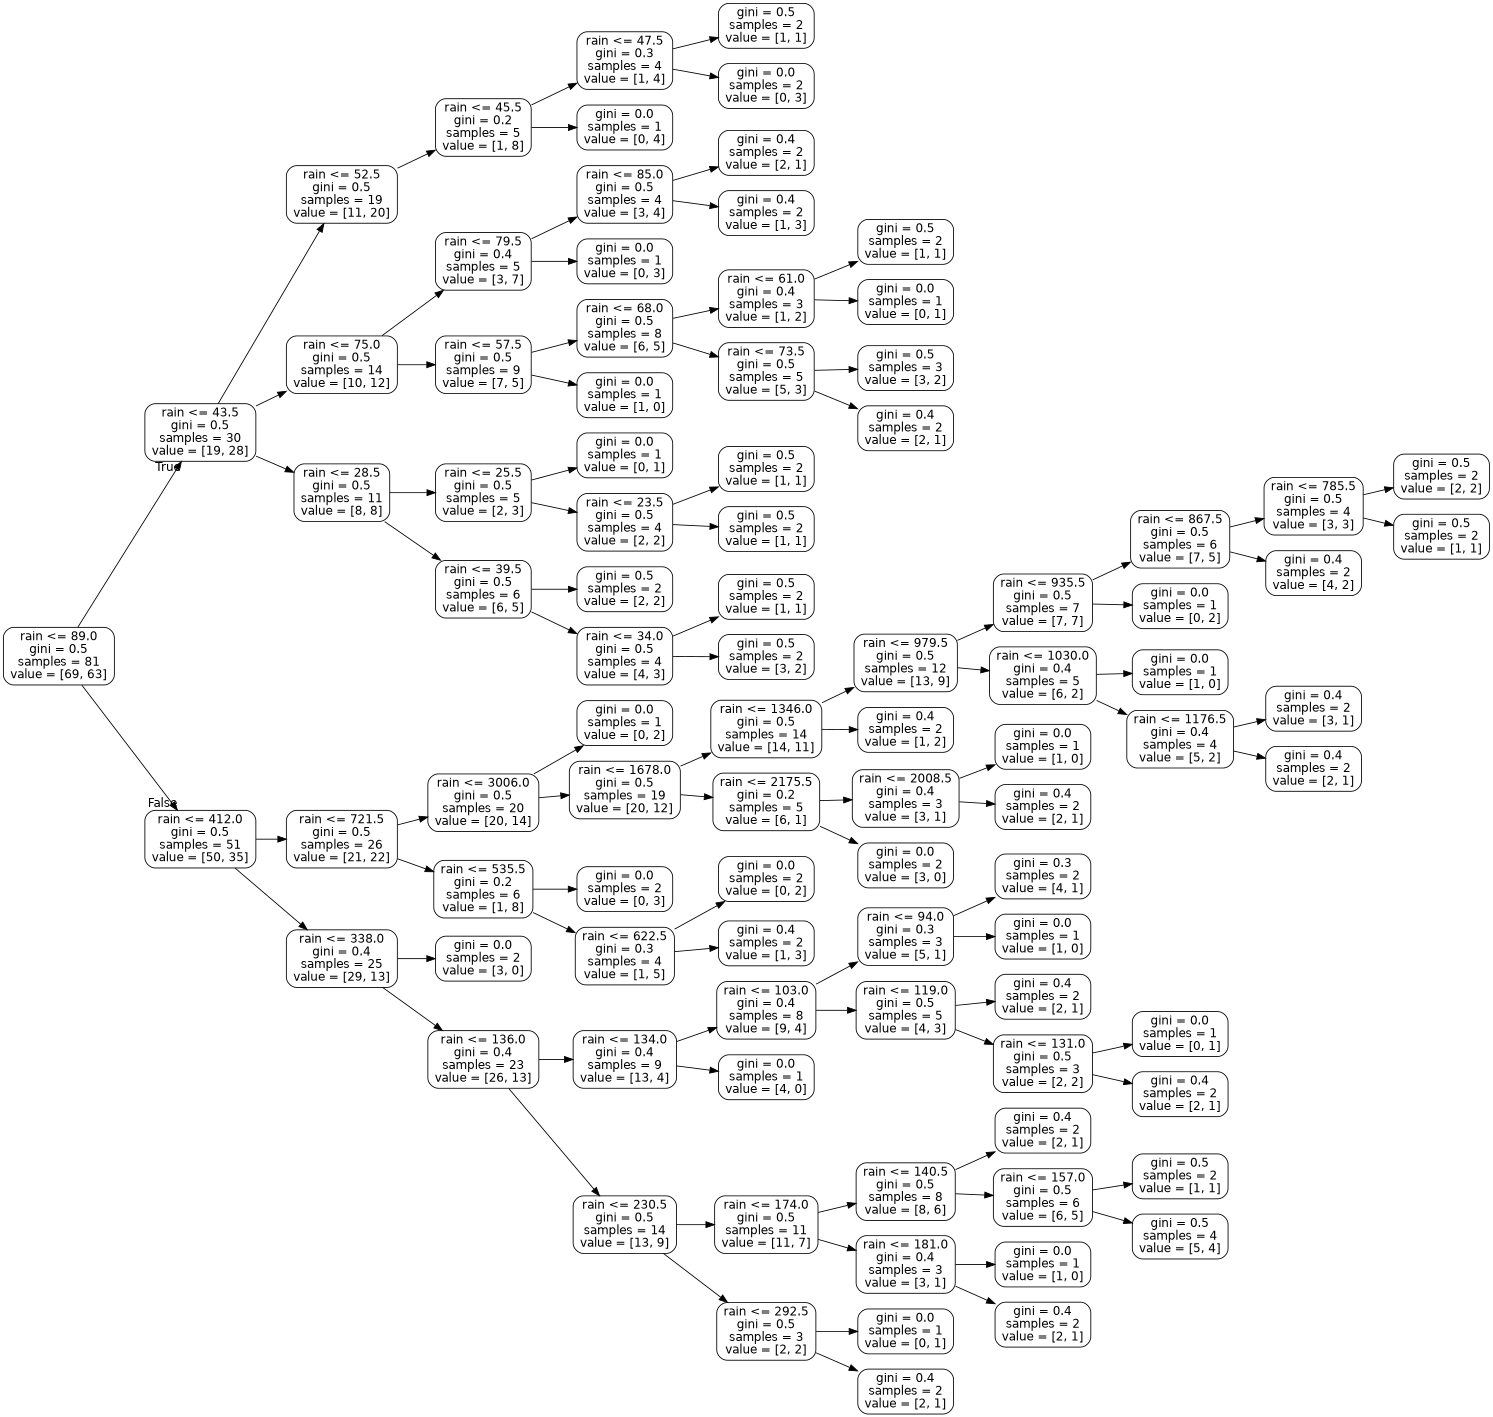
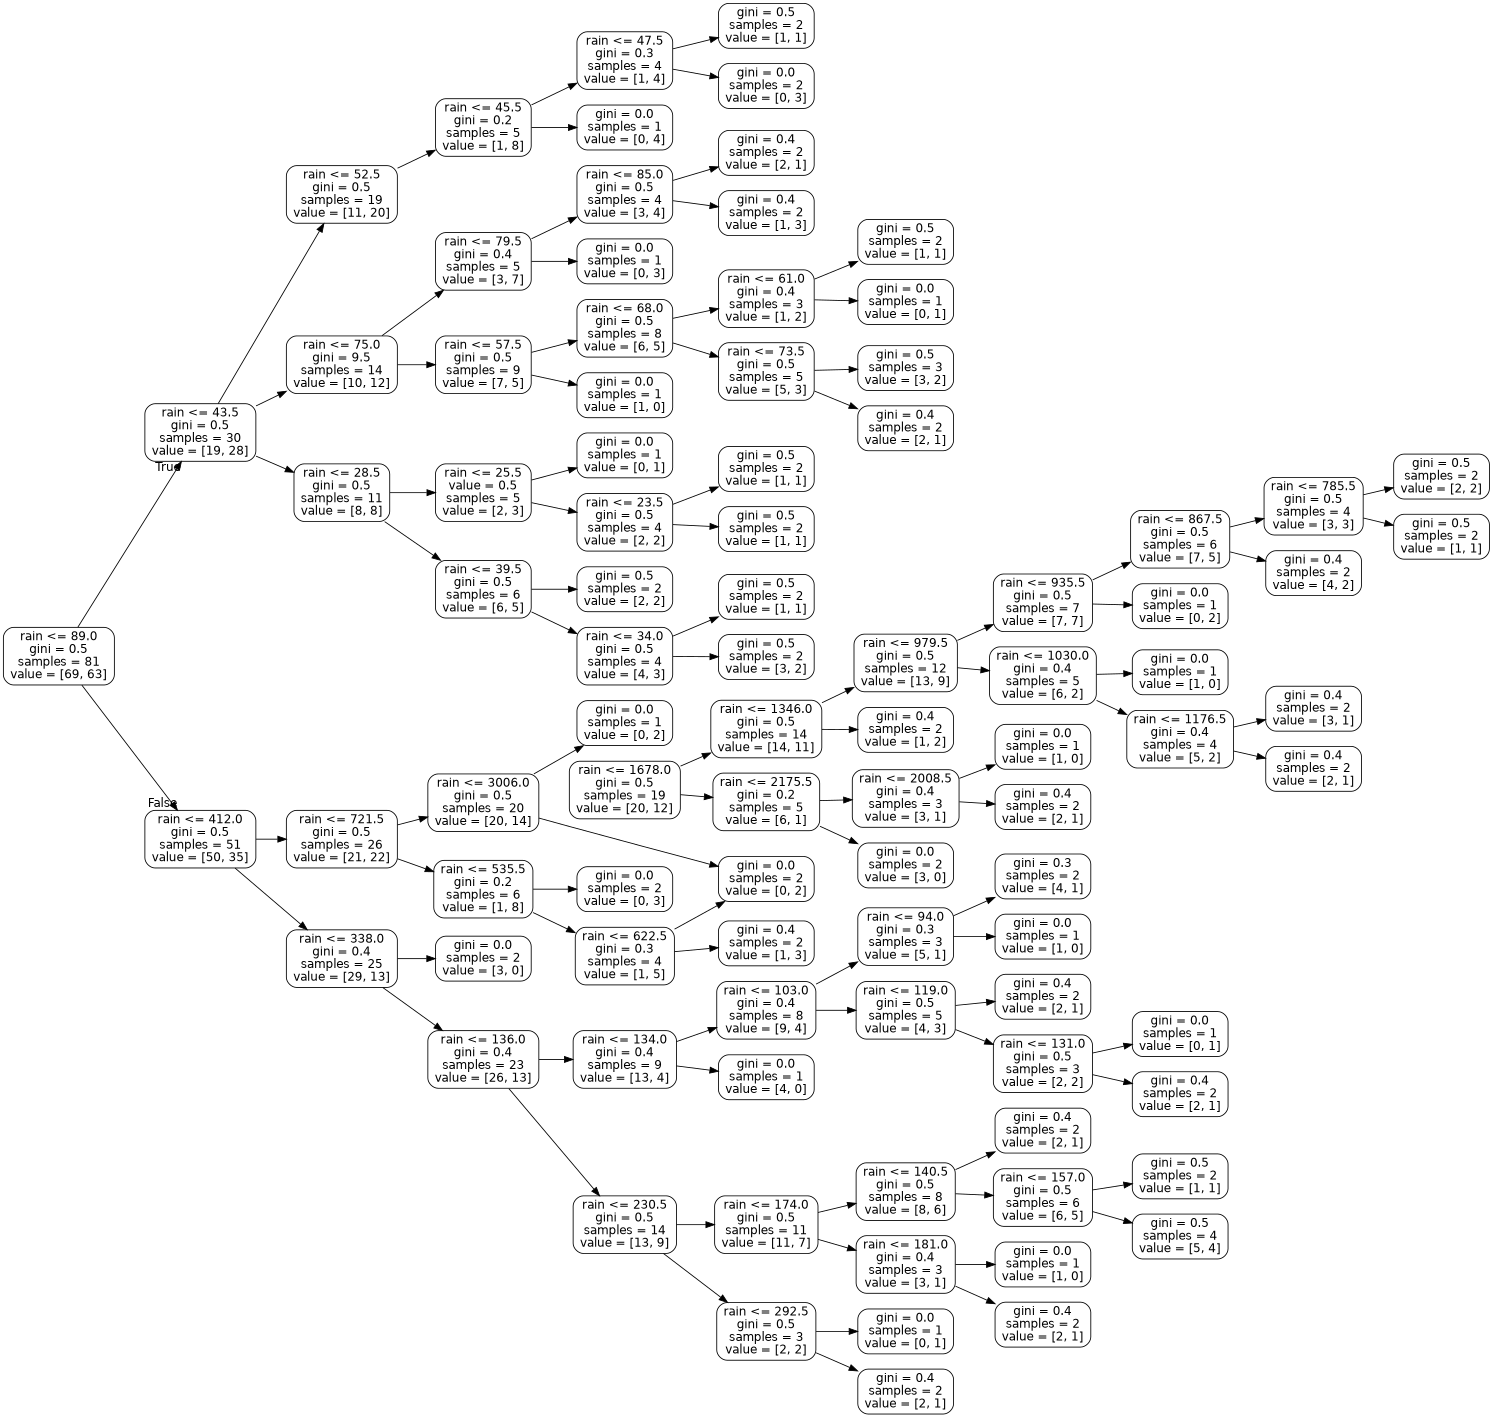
node "rain <= 75.0 gini = 0.5 samples = 14 value = [10, 12]": label "rain <= 75.0 gini = 0.5 samples = 14 value = [10, 12]" -> "rain <= 75.0 gini = 9.5 samples = 14 value = [10, 12]"
node "rain <= 25.5 gini = 0.5 samples = 5 value = [2, 3]": label "rain <= 25.5 gini = 0.5 samples = 5 value = [2, 3]" -> "rain <= 25.5 value = 0.5 samples = 5 value = [2, 3]"
edge "rain <= 3006.0 gini = 0.5 samples = 20 value = [20, 14]" -> "rain <= 1678.0 gini = 0.5 samples = 19 value = [20, 12]": now "rain <= 3006.0 gini = 0.5 samples = 20 value = [20, 14]" -> "gini = 0.0 samples = 2 value = [0, 2]"
